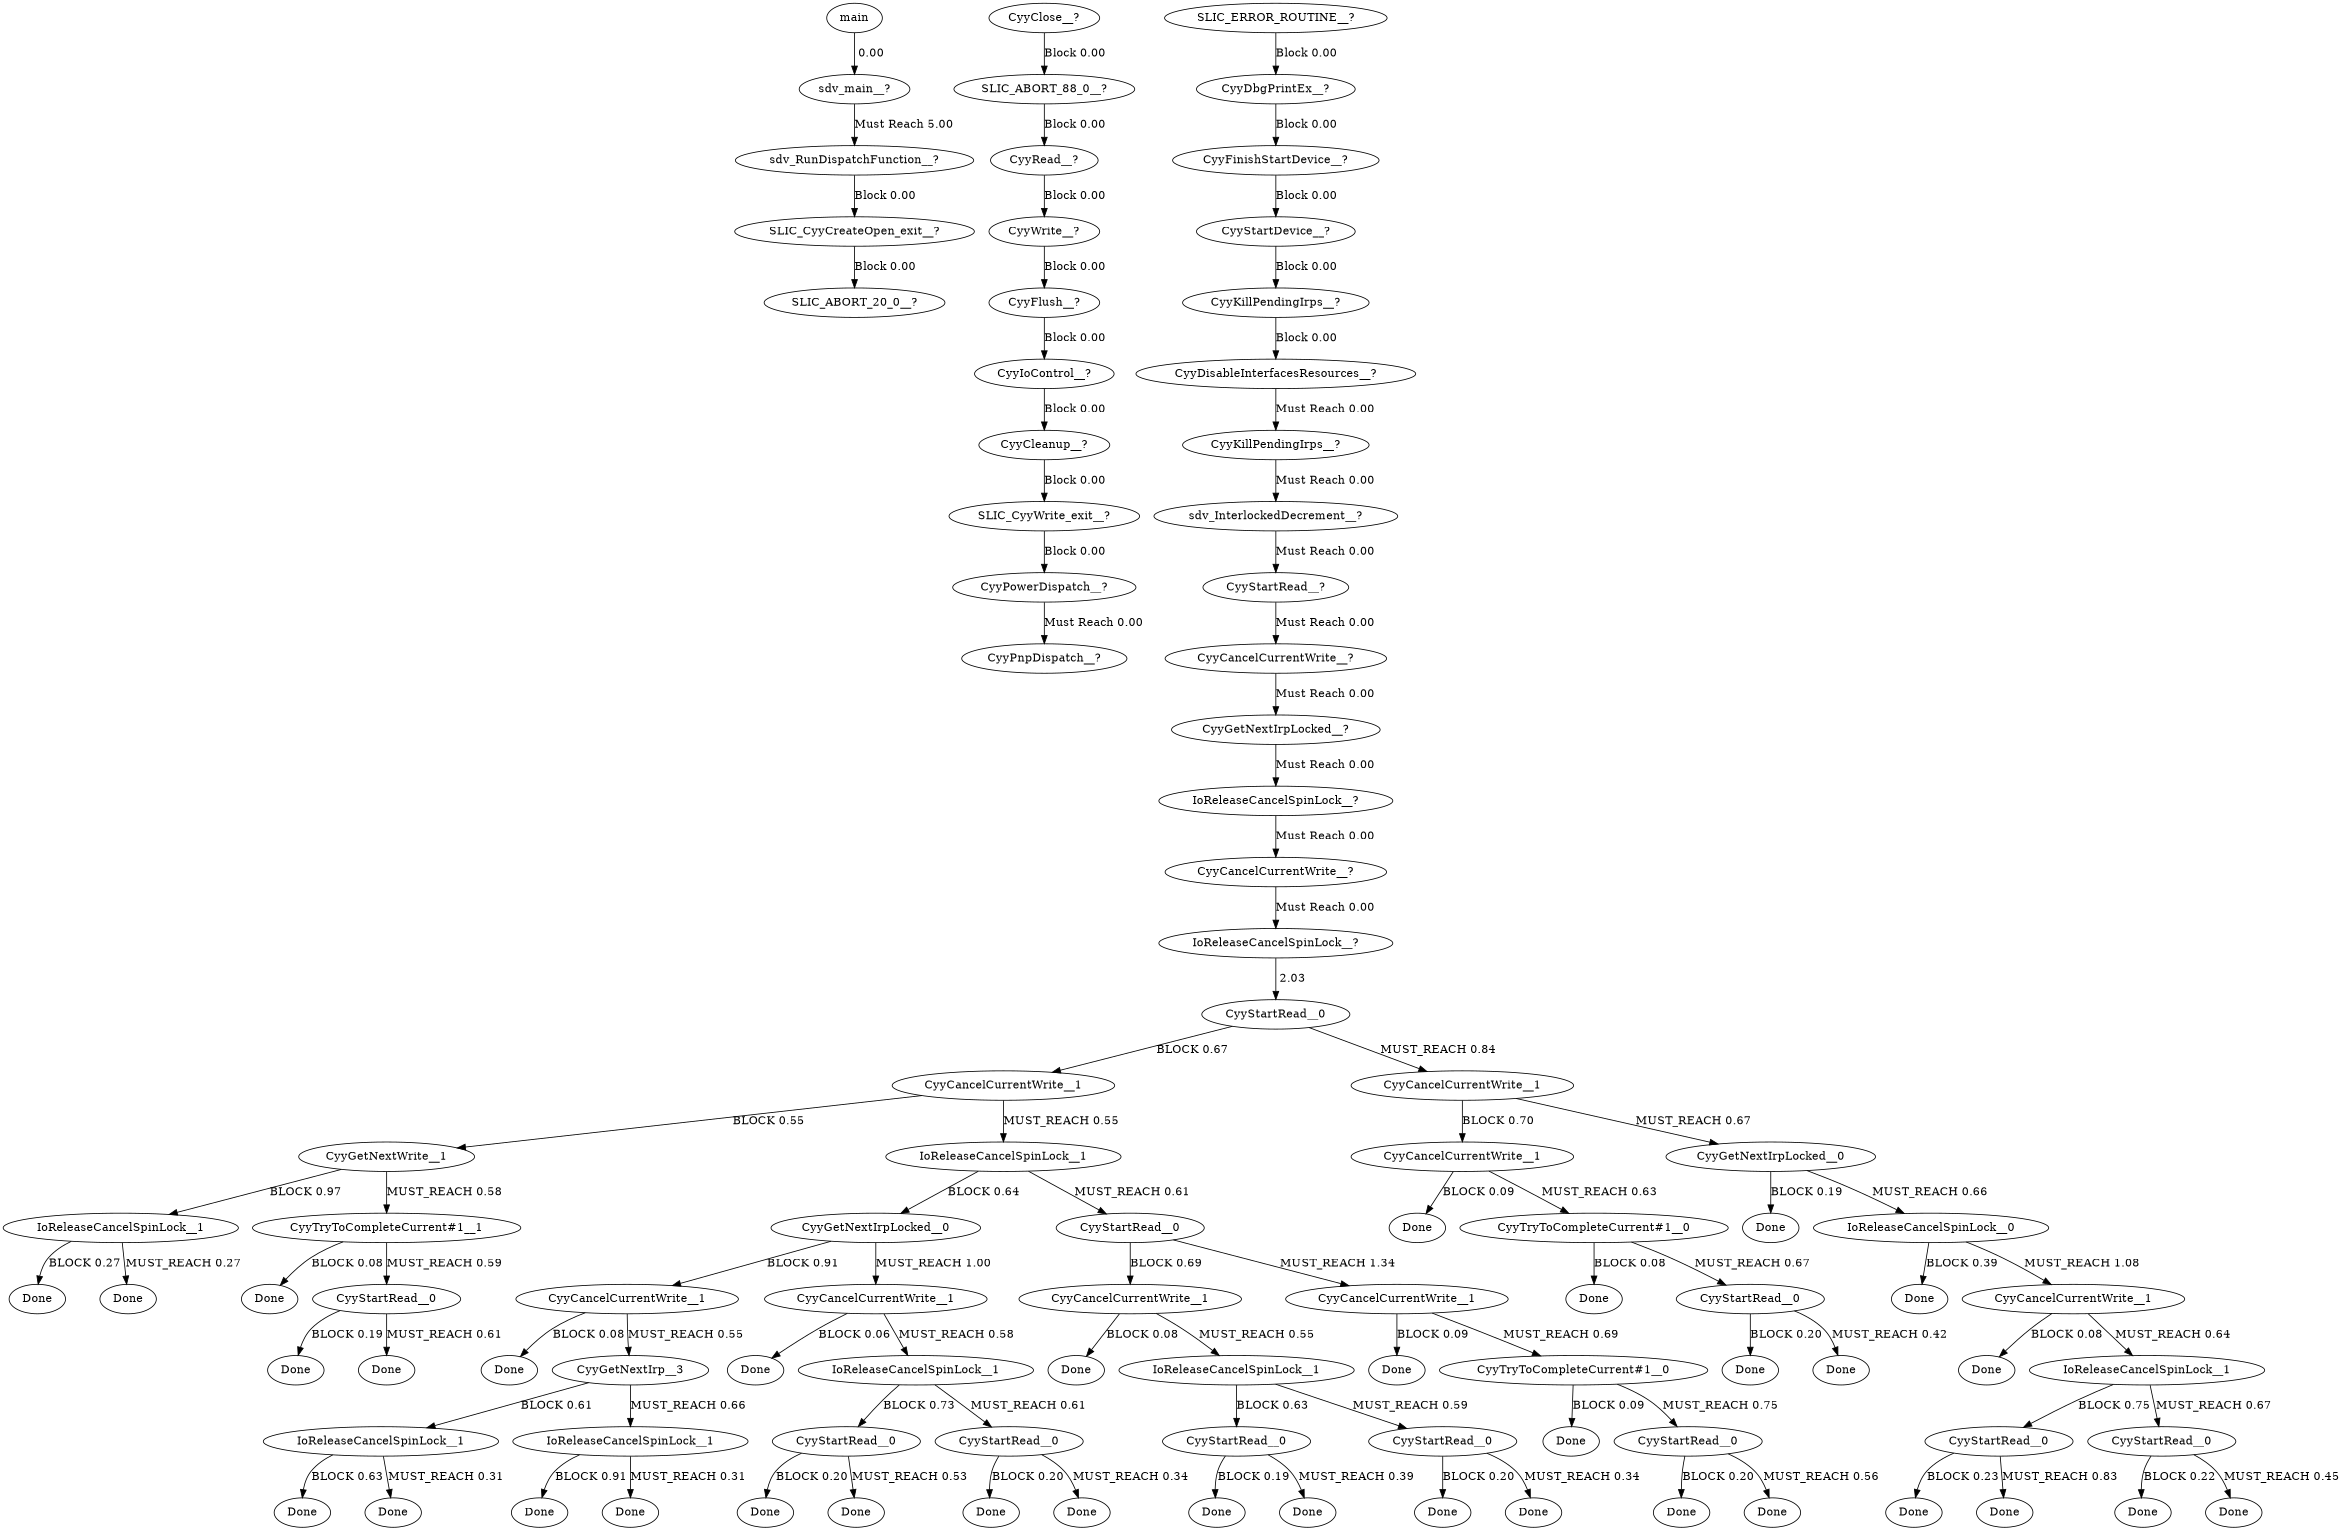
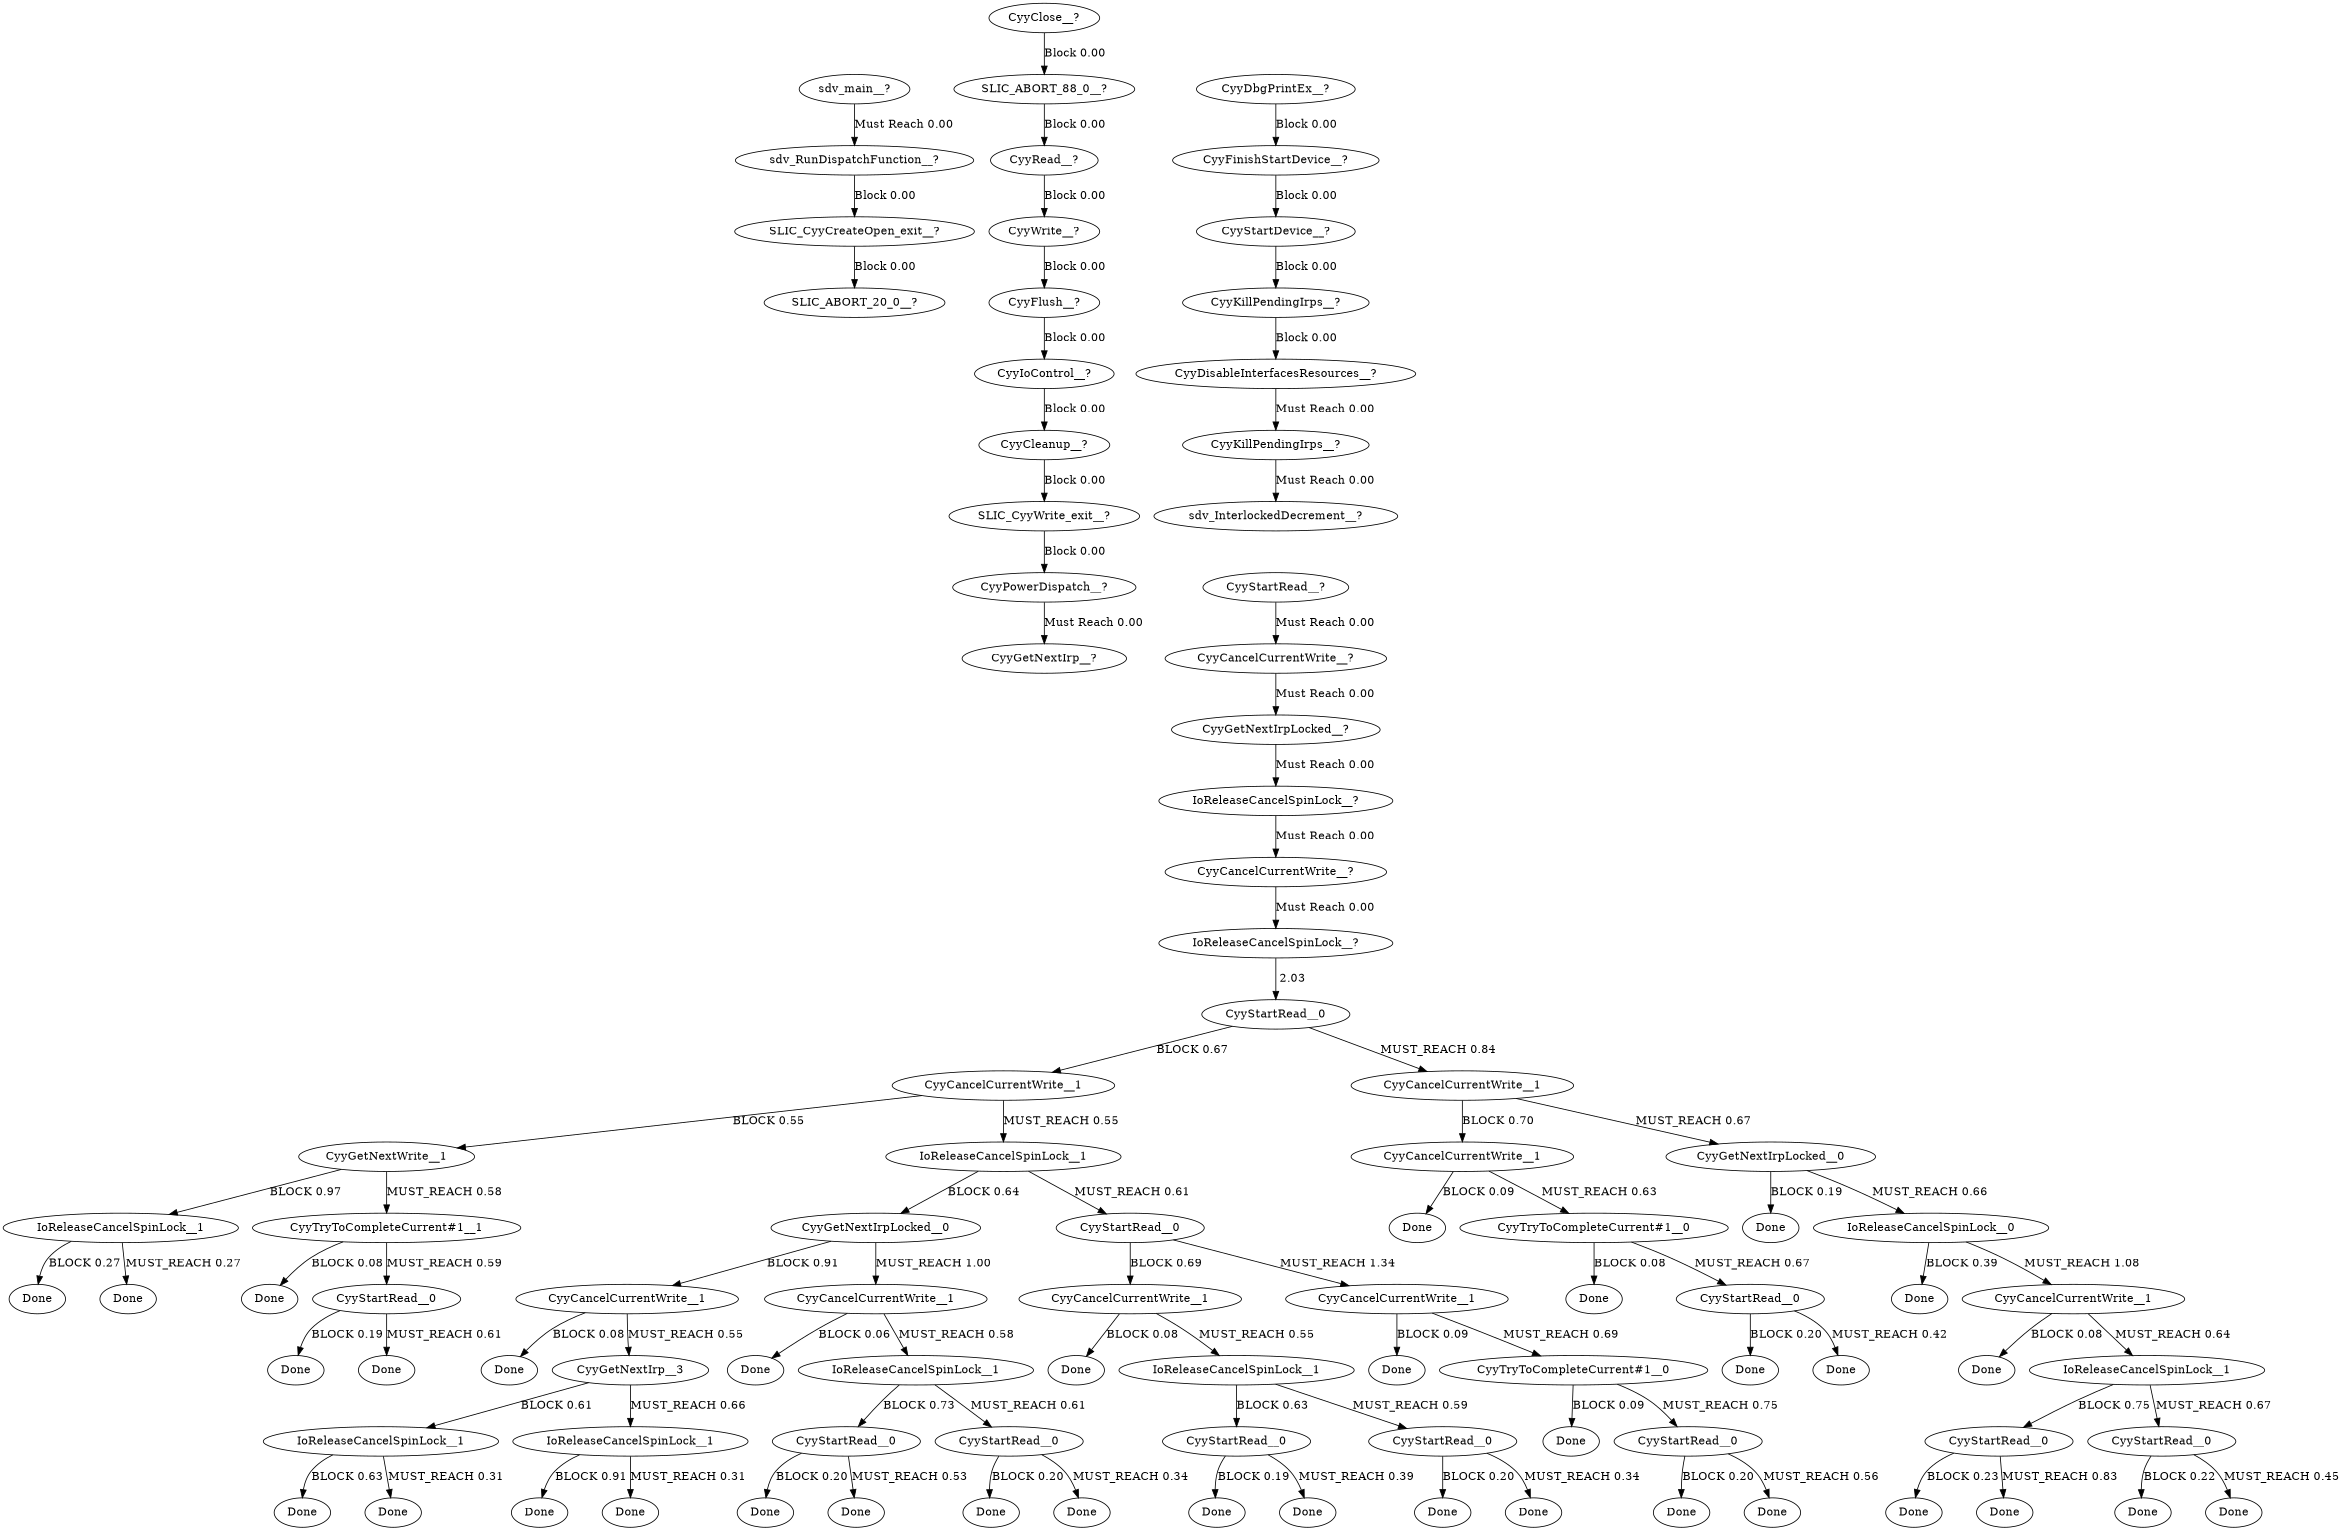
node "main": removed
node "SLIC_ERROR_ROUTINE__?": removed
edge "sdv_main__?" -> "sdv_RunDispatchFunction__?": label "Must Reach 5.00" -> "Must Reach 0.00"
edge "sdv_InterlockedDecrement__?" -> "CyyStartRead__?": removed, label "Must Reach 0.00"
node "CyyPnpDispatch__?": label "CyyPnpDispatch__?" -> "CyyGetNextIrp__?"
